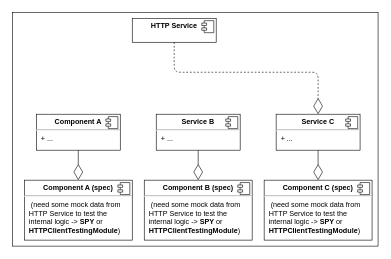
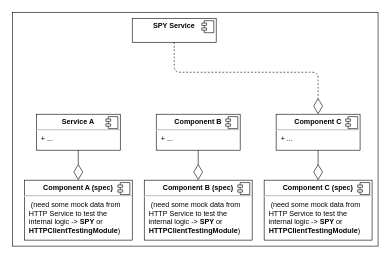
node "HTTP Service": label "HTTP Service" -> "SPY Service"
node "Component A + ...": label "Component A + ..." -> "Service A + ..."
node "Service B + ...": label "Service B + ..." -> "Component B + ..."
node "Service C + ...": label "Service C + ..." -> "Component C + ..."
